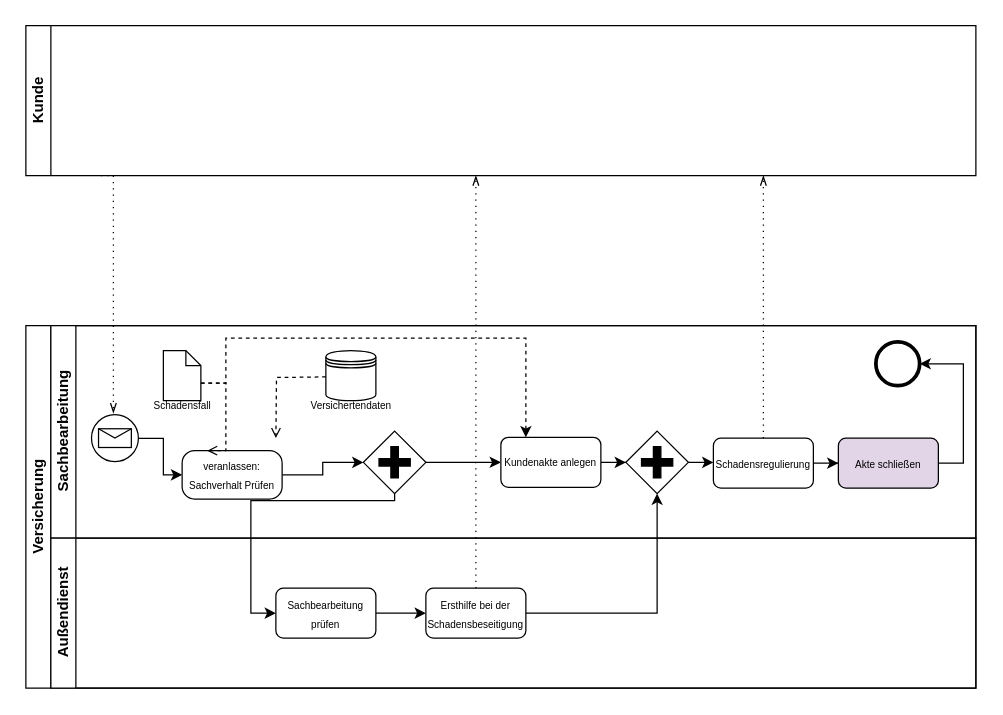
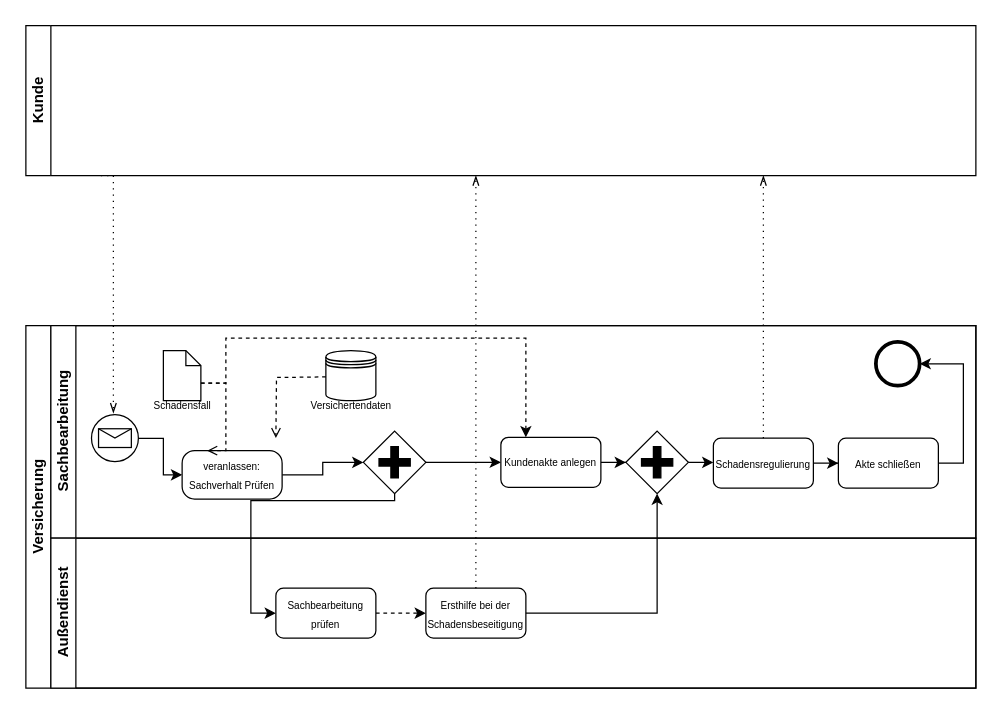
node "Akte schließen": fillcolor #e1d5e7 -> #ffffff
edge "Sachbearbeitung prüfen" -> "Ersthilfe bei der Schadensbeseitigung": style solid -> dashed
